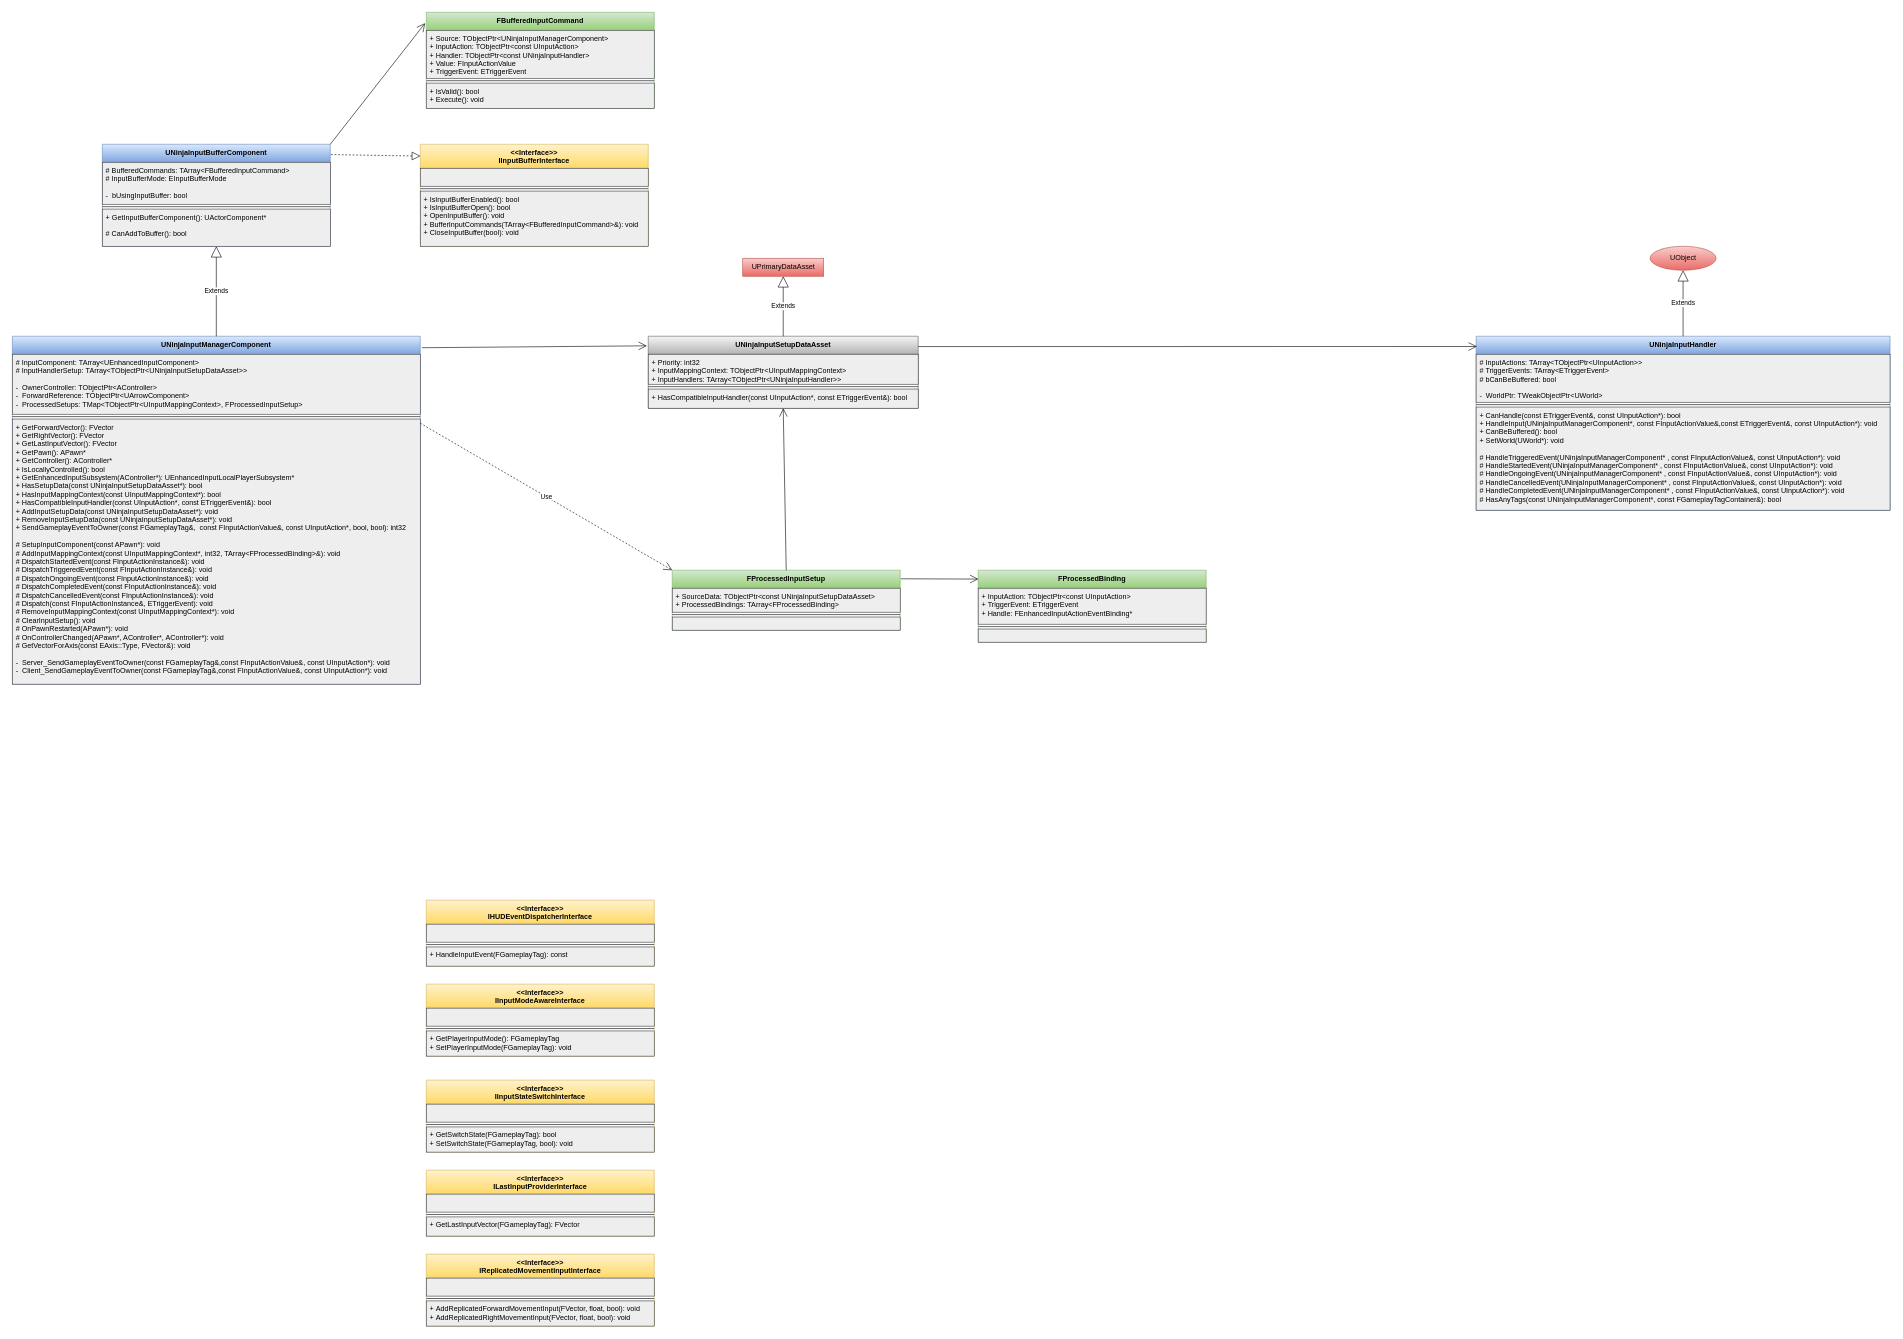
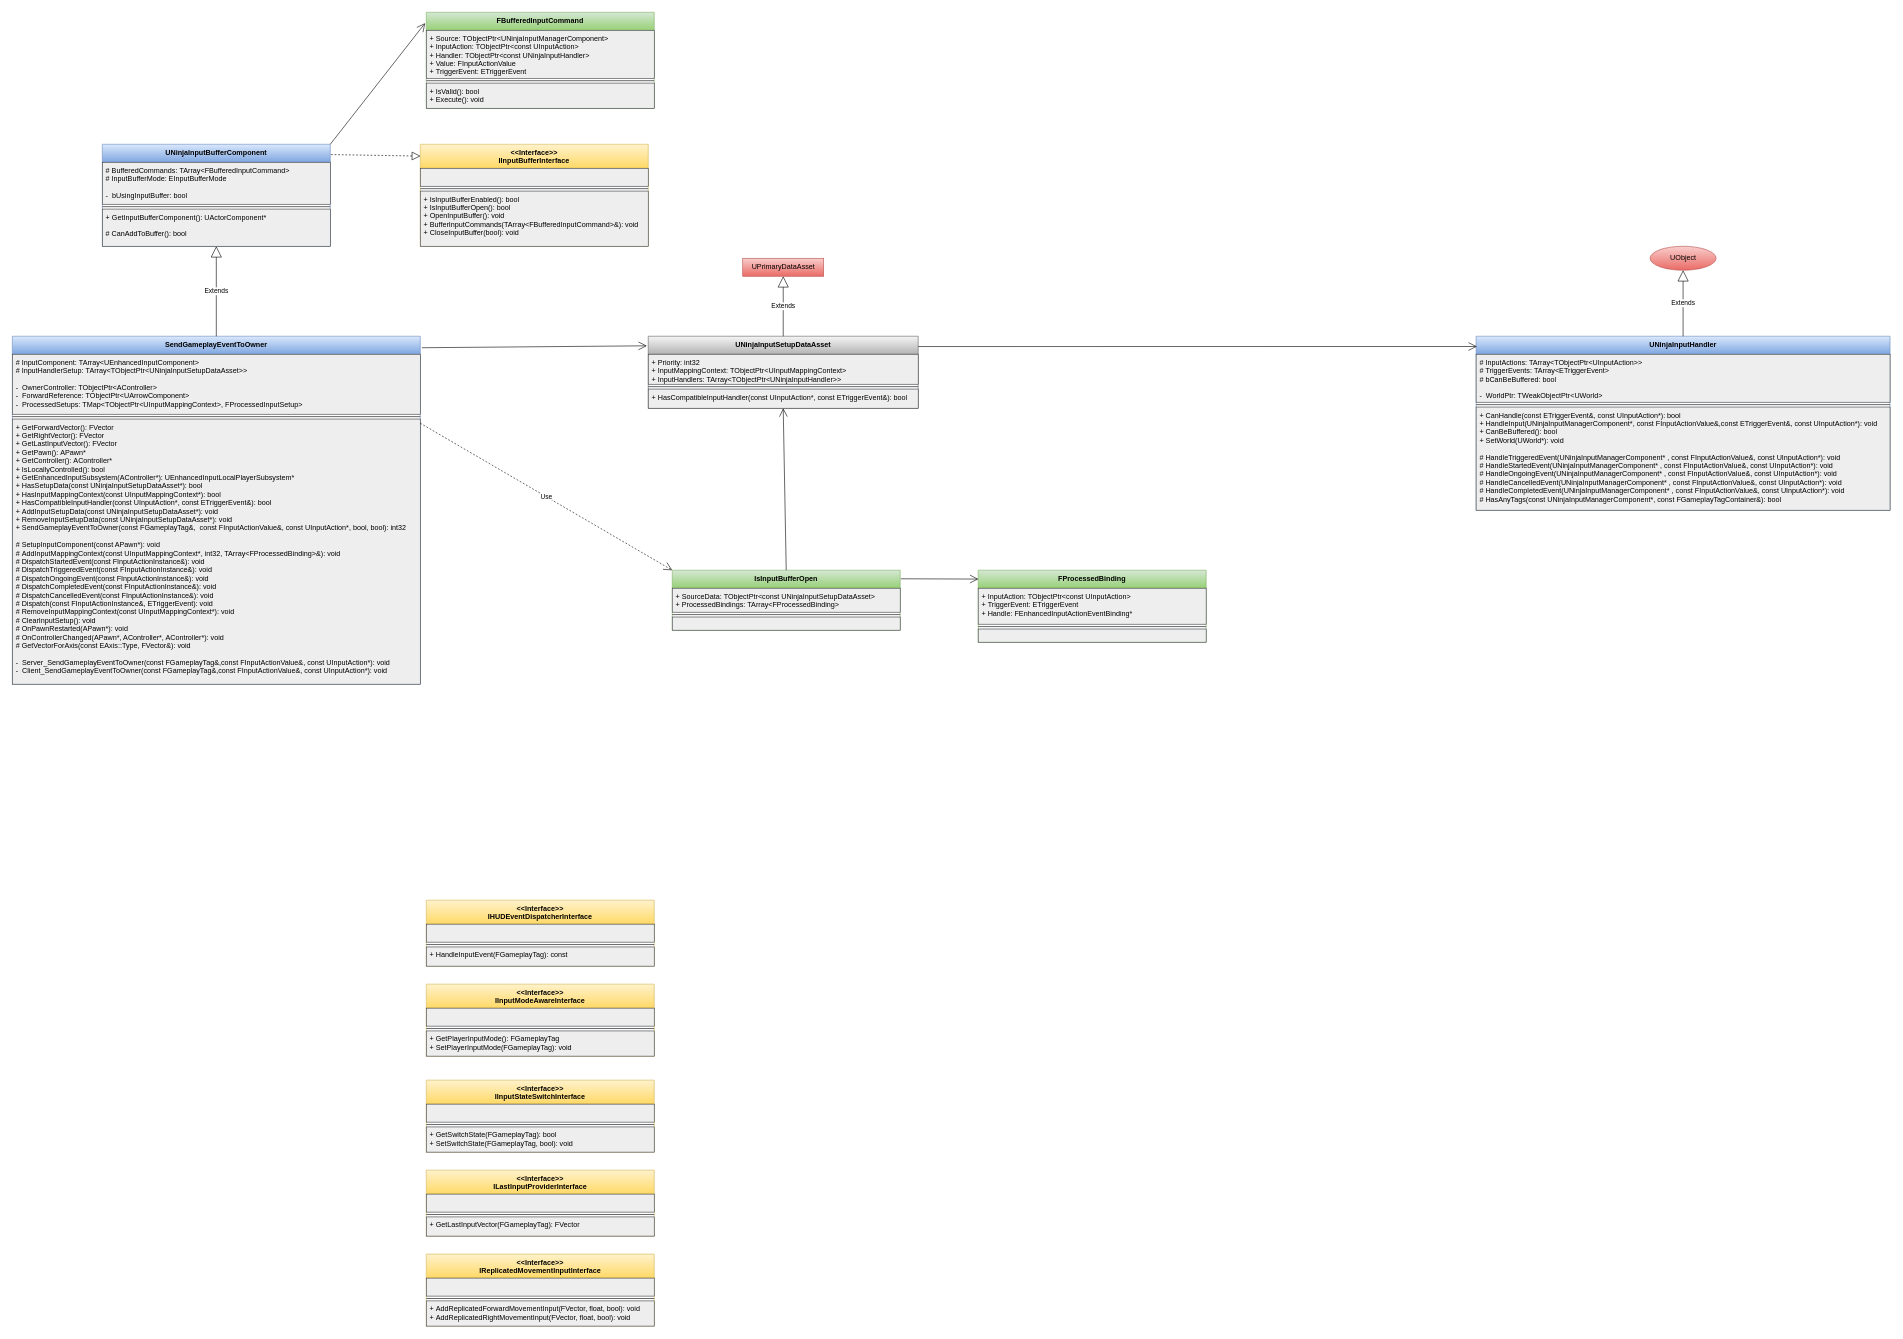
node "UNinjaInputManagerComponent": label "UNinjaInputManagerComponent" -> "SendGameplayEventToOwner"
node "FProcessedInputSetup": label "FProcessedInputSetup" -> "IsInputBufferOpen"
